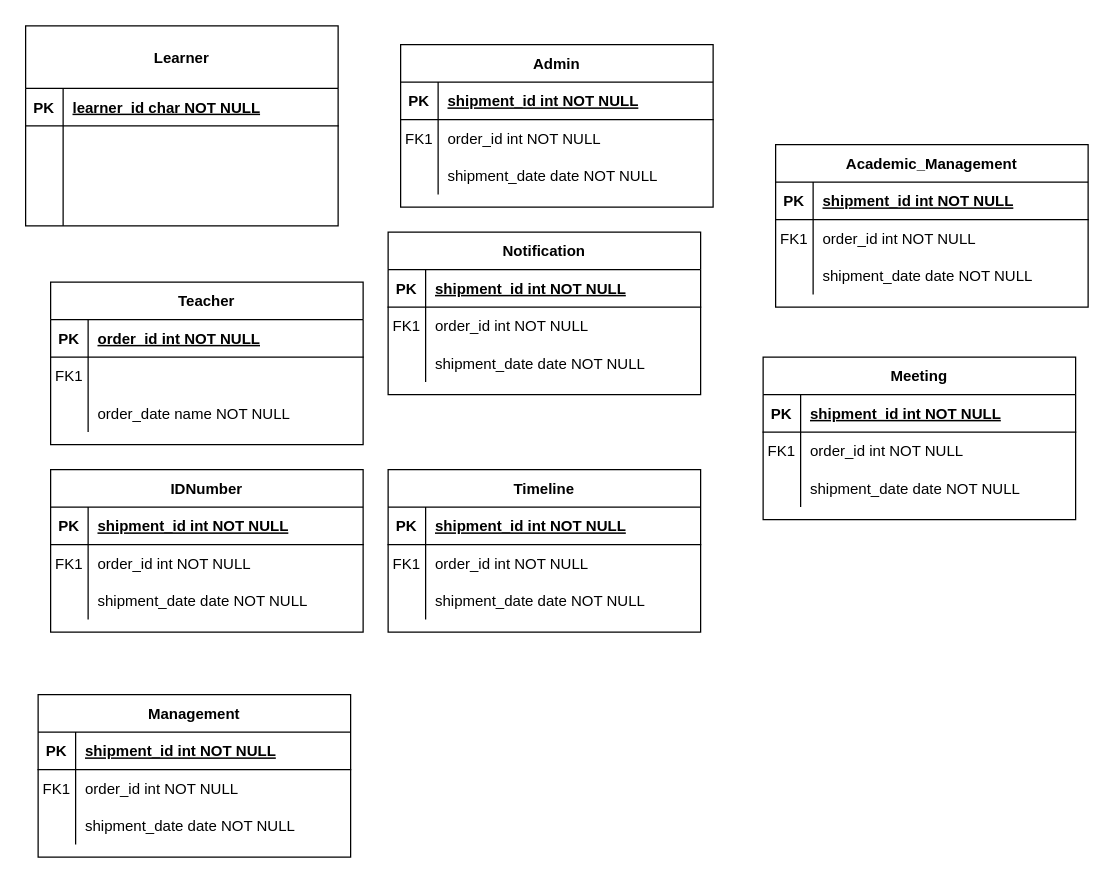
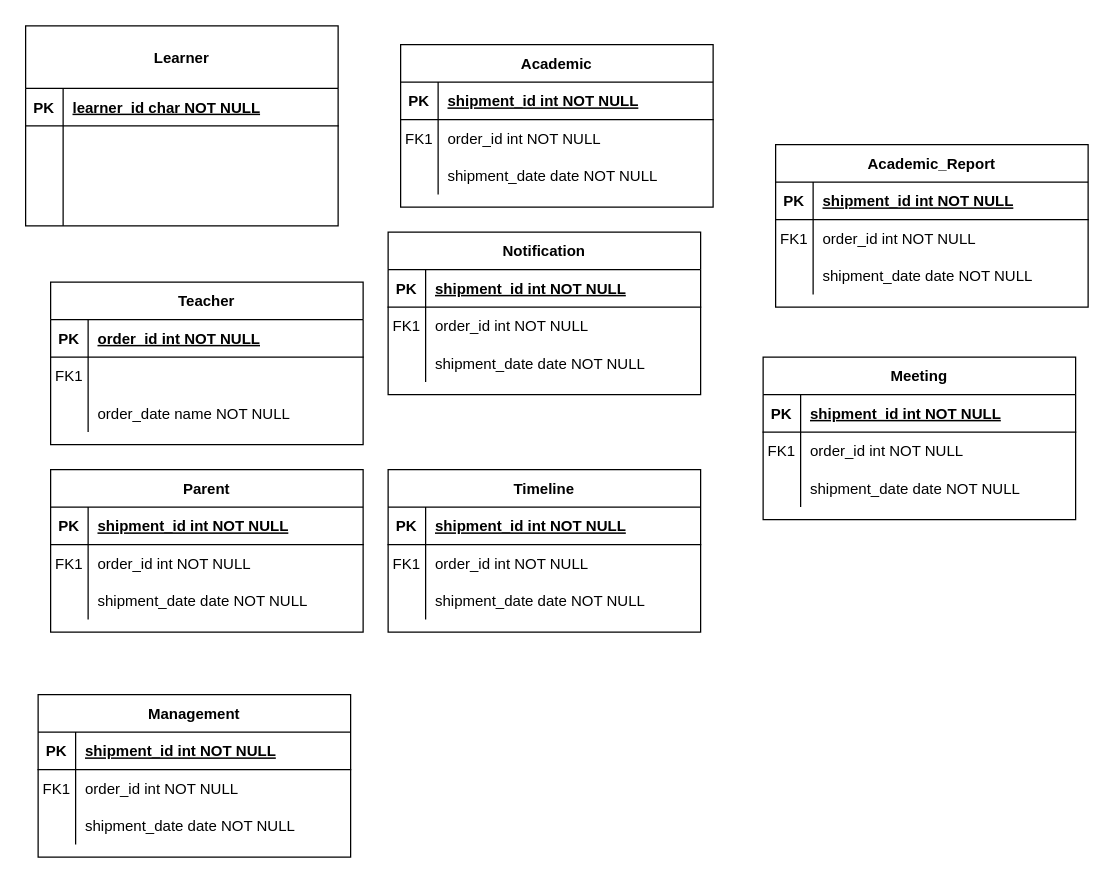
node "Admin": label "Admin" -> "Academic"
node "Academic_Management": label "Academic_Management" -> "Academic_Report"
node "IDNumber": label "IDNumber" -> "Parent"
